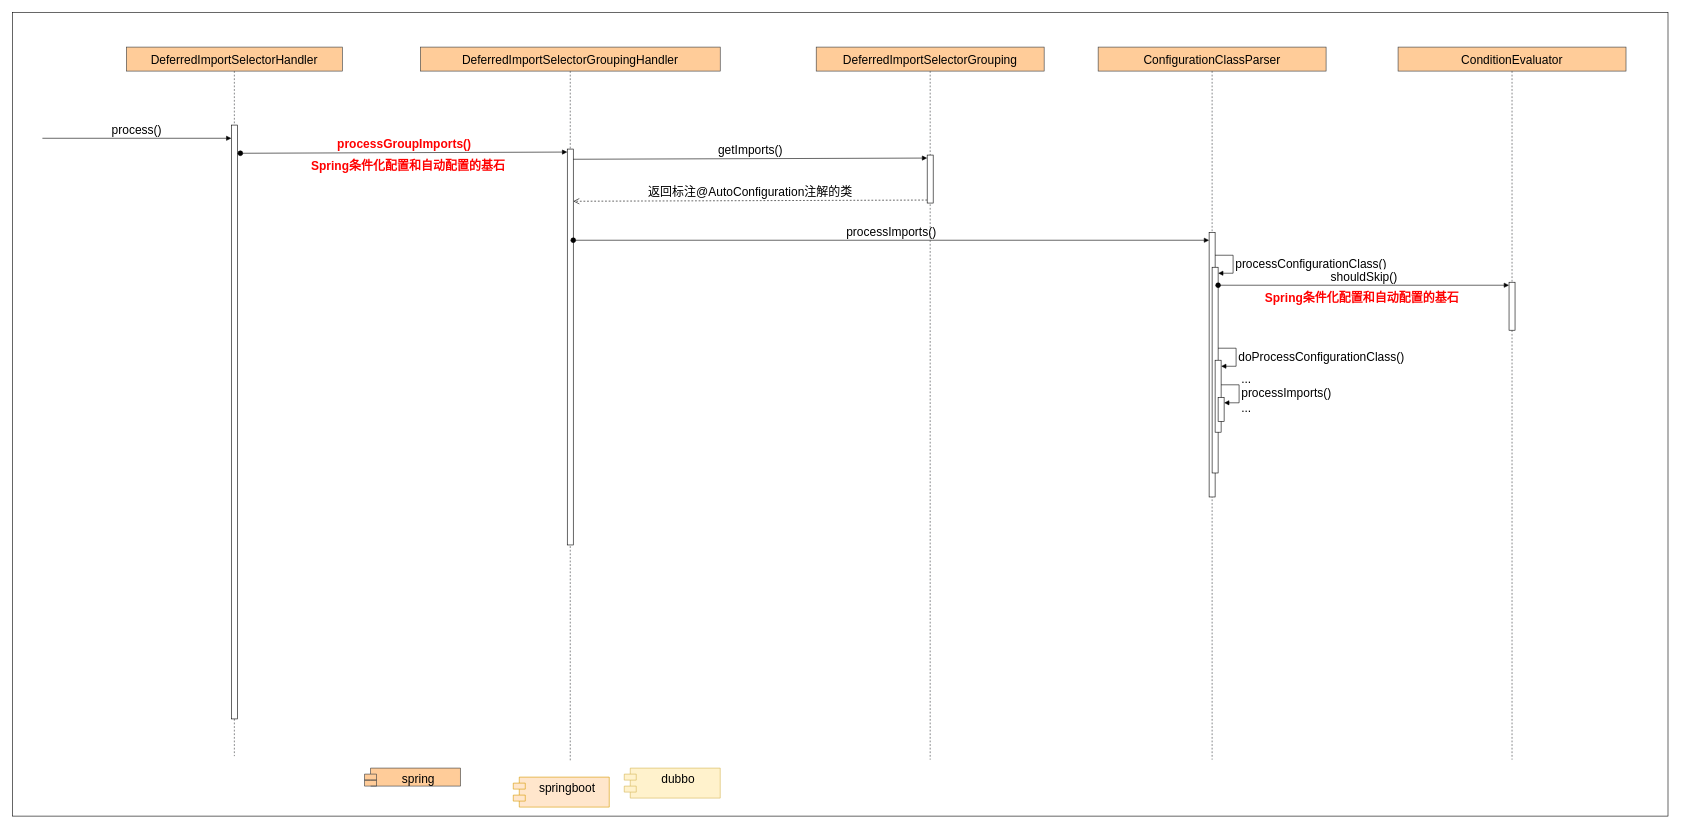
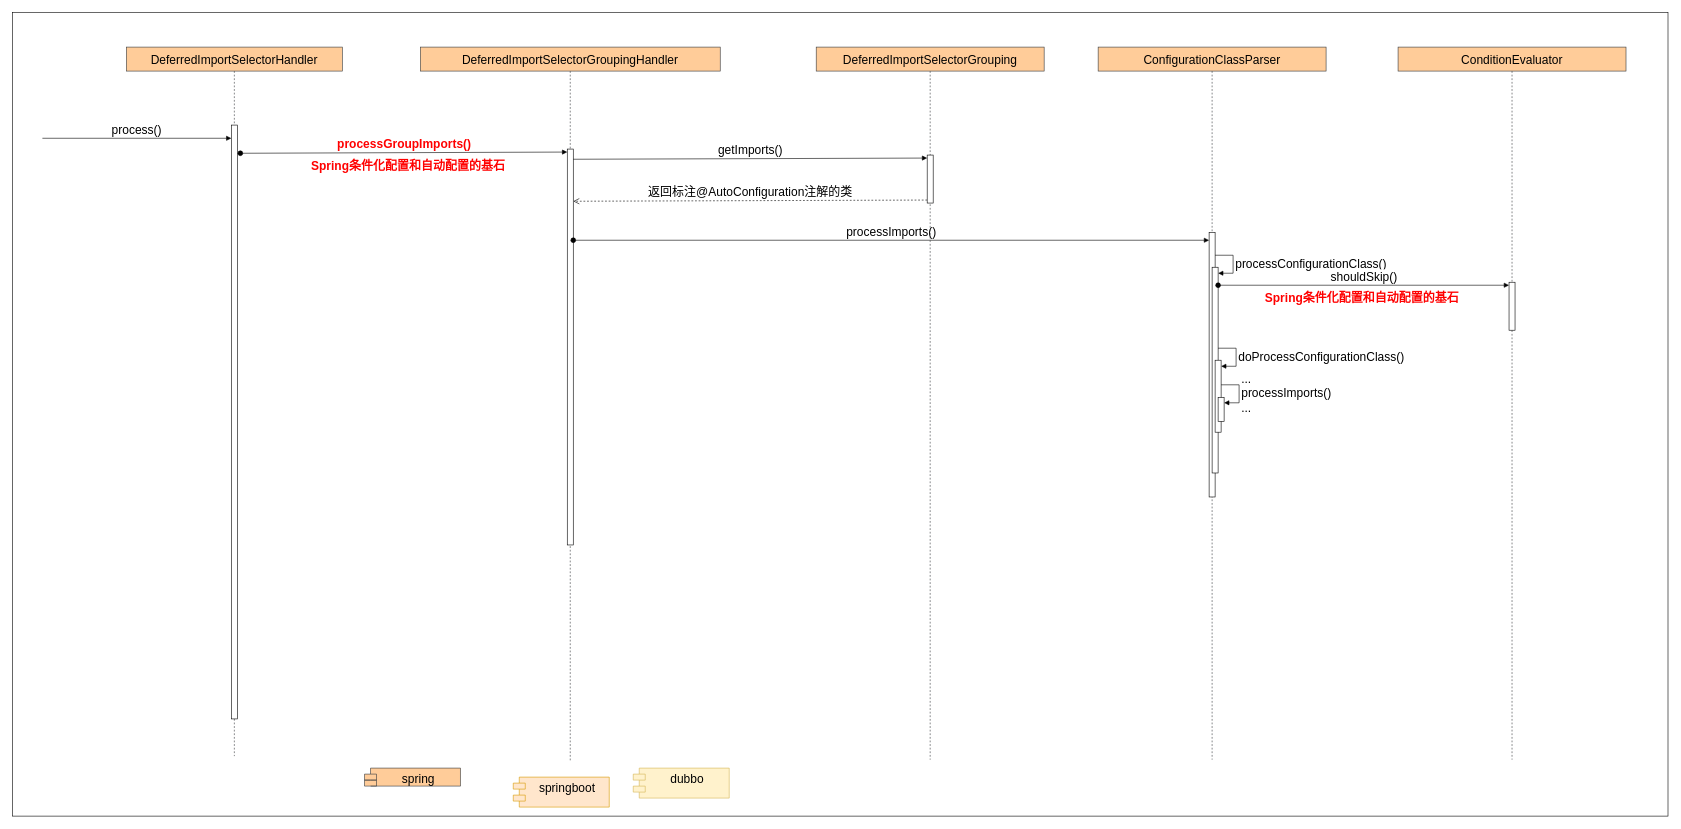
node "dubbo": moved (672, 783) -> (681, 783)
